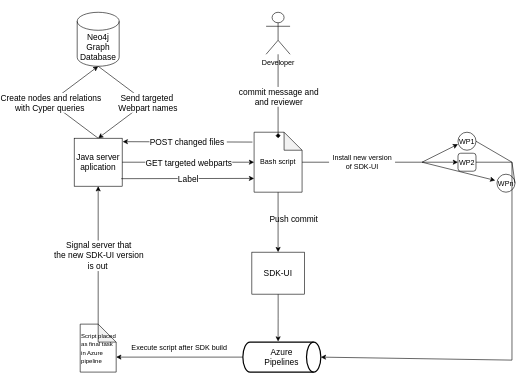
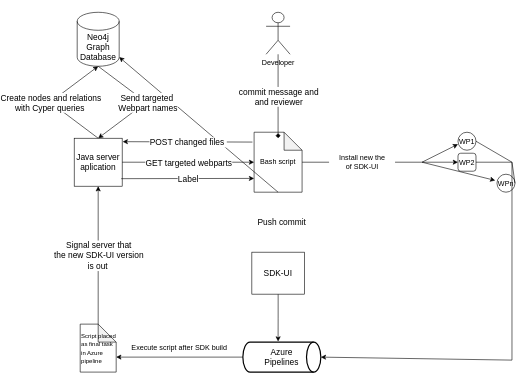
node "Install new version of SDK-UI": label "Install new version of SDK-UI" -> "Install new the of SDK-UI"
node "Push commit": moved (294, 219) -> (282, 222)
edge "Bash script" -> "SDK-UI": now "Bash script" -> "Neo4j Graph Database"
